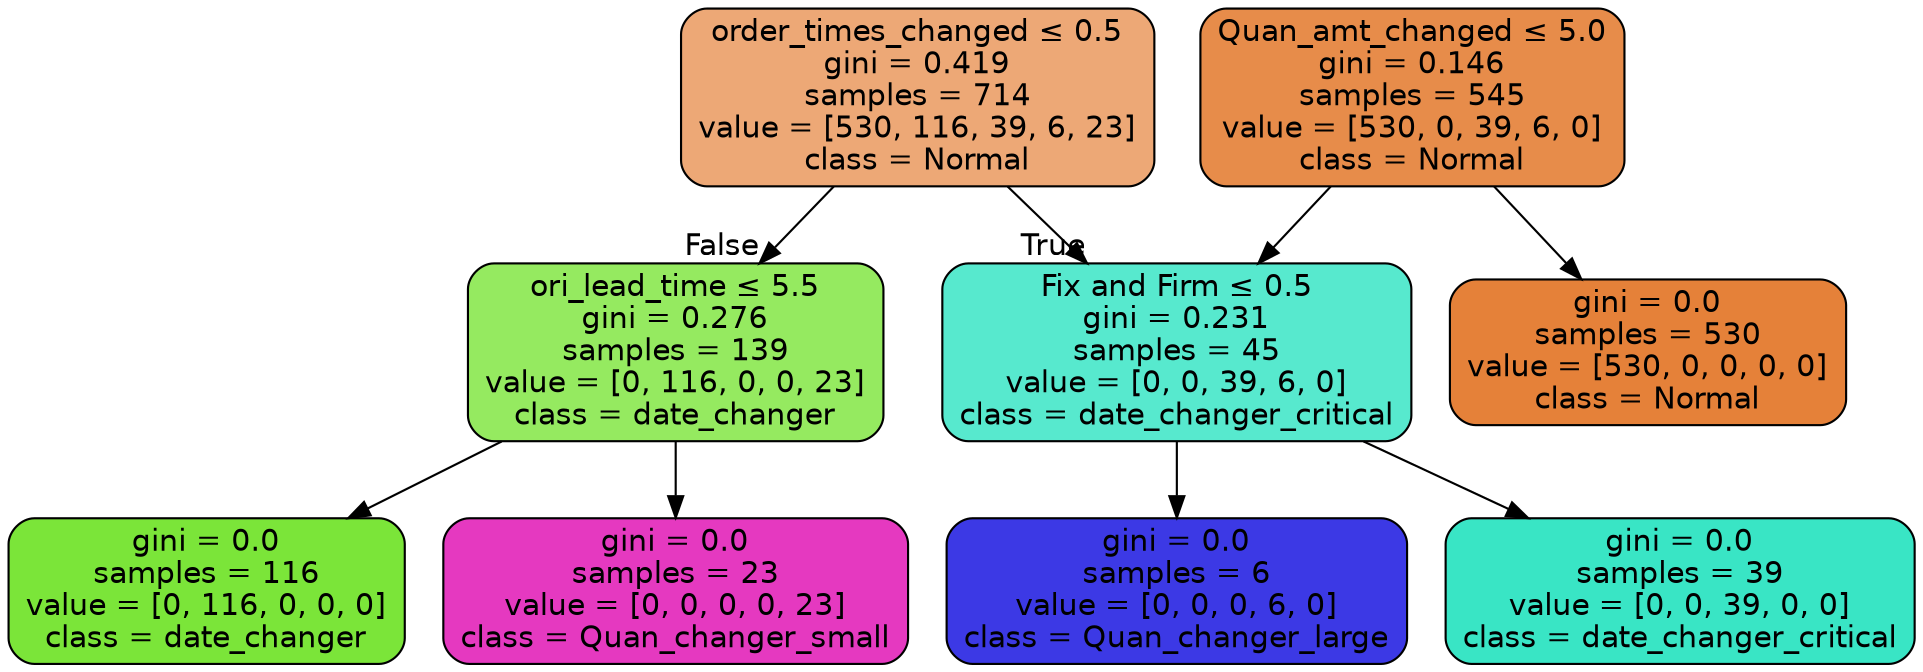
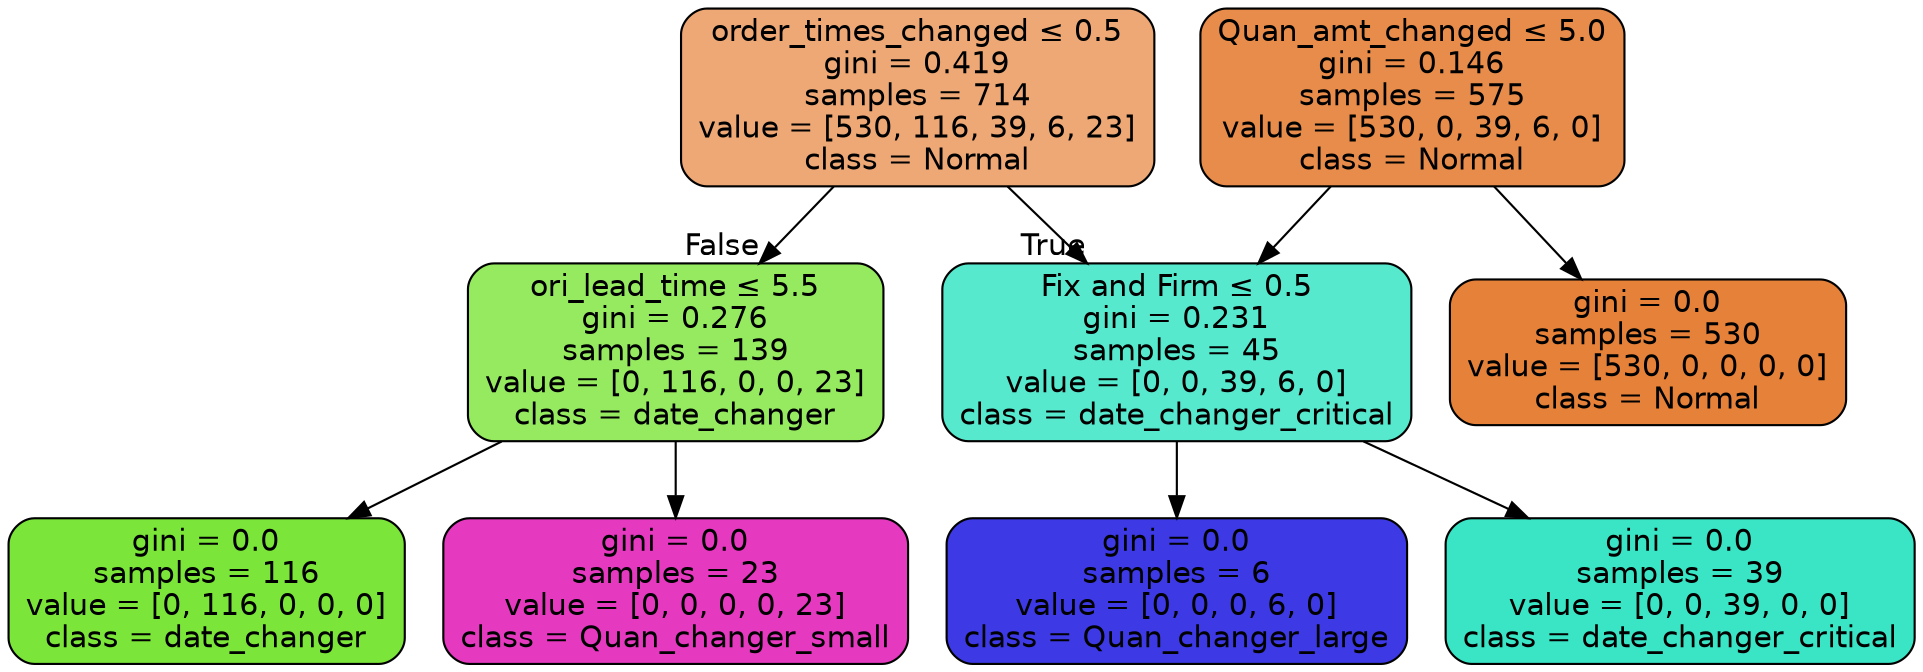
node "Quan_amt_changed ≤ 5.0": text "samples = 545" -> "samples = 575"
